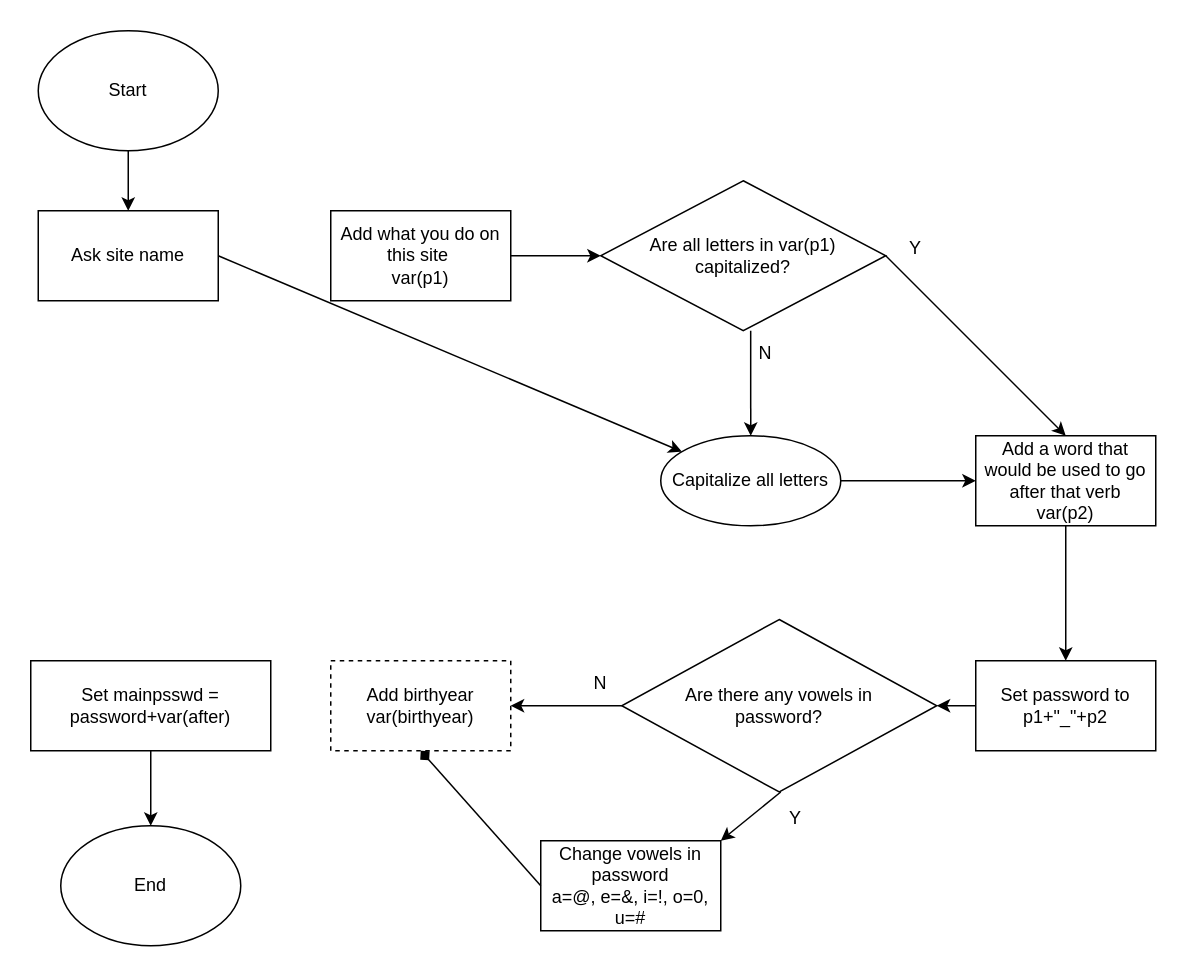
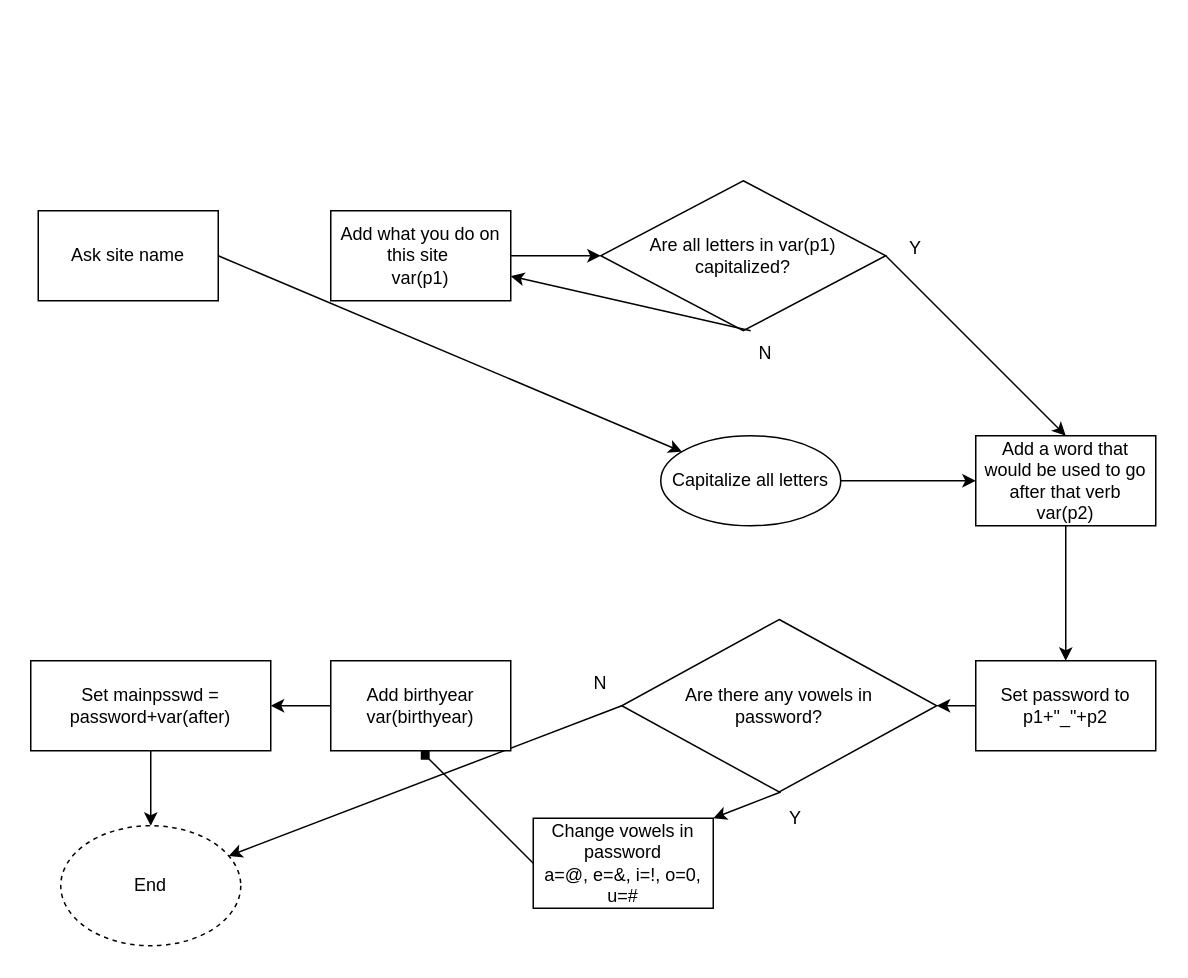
node "Start": removed
edge "Start" -> "Ask site name": removed
edge "Are all letters in var(p1) capitalized?" -> "Capitalize all letters": now "Are all letters in var(p1) capitalized?" -> "Add what you do on this site var(p1)"
edge "Add birthyear var(birthyear)" -> "Set mainpsswd = password+var(after)": added
node "Add birthyear var(birthyear)": style dashed -> solid
edge "Are there any vowels in password?" -> "Add birthyear var(birthyear)": now "Are there any vowels in password?" -> "End"
node "End": style solid -> dashed
node "Change vowels in password a=@, e=&, i=!, o=0, u=#": moved (631, 886) -> (623, 863)
